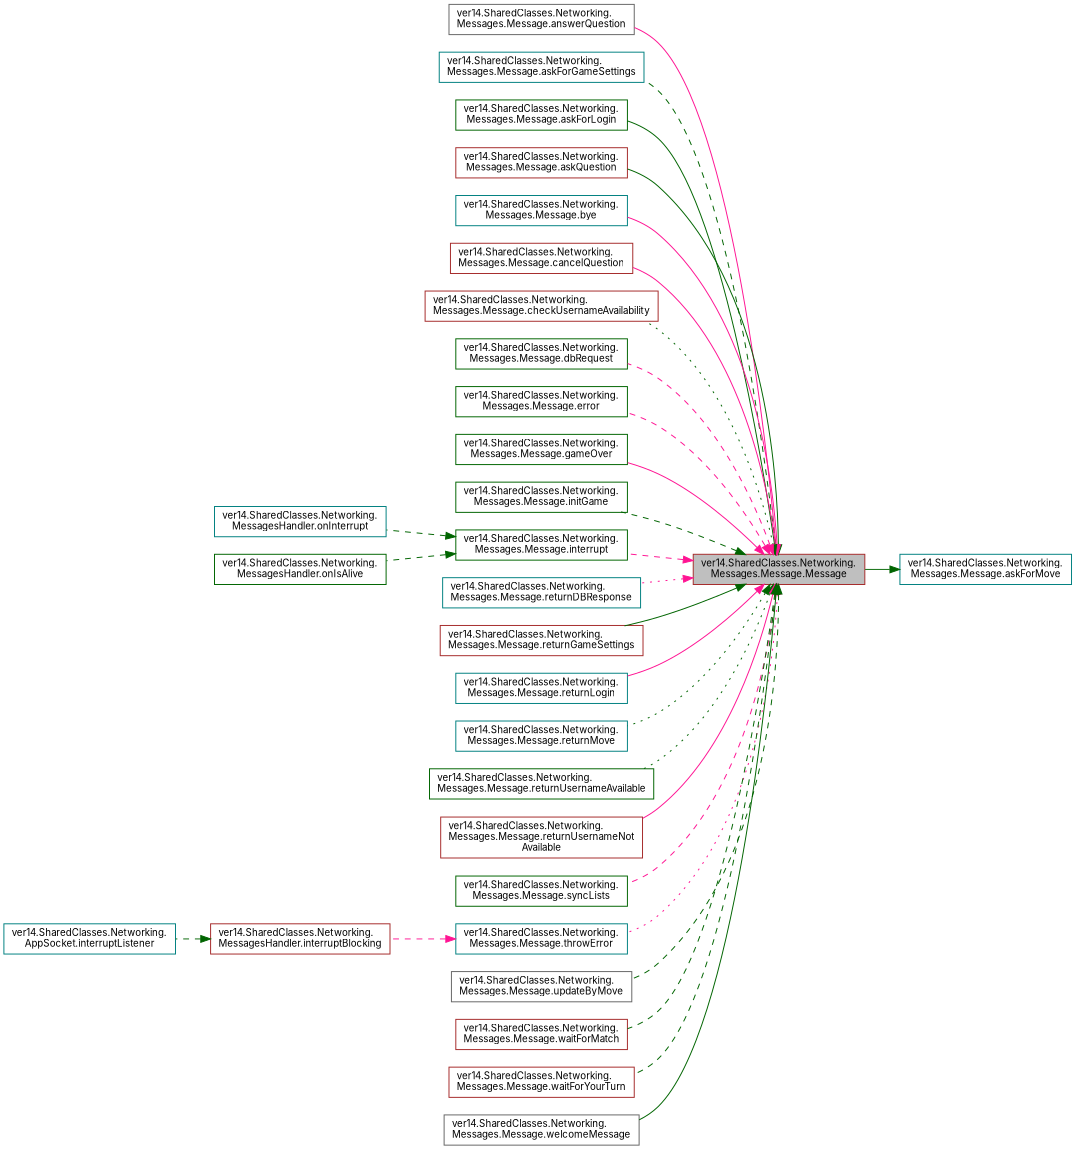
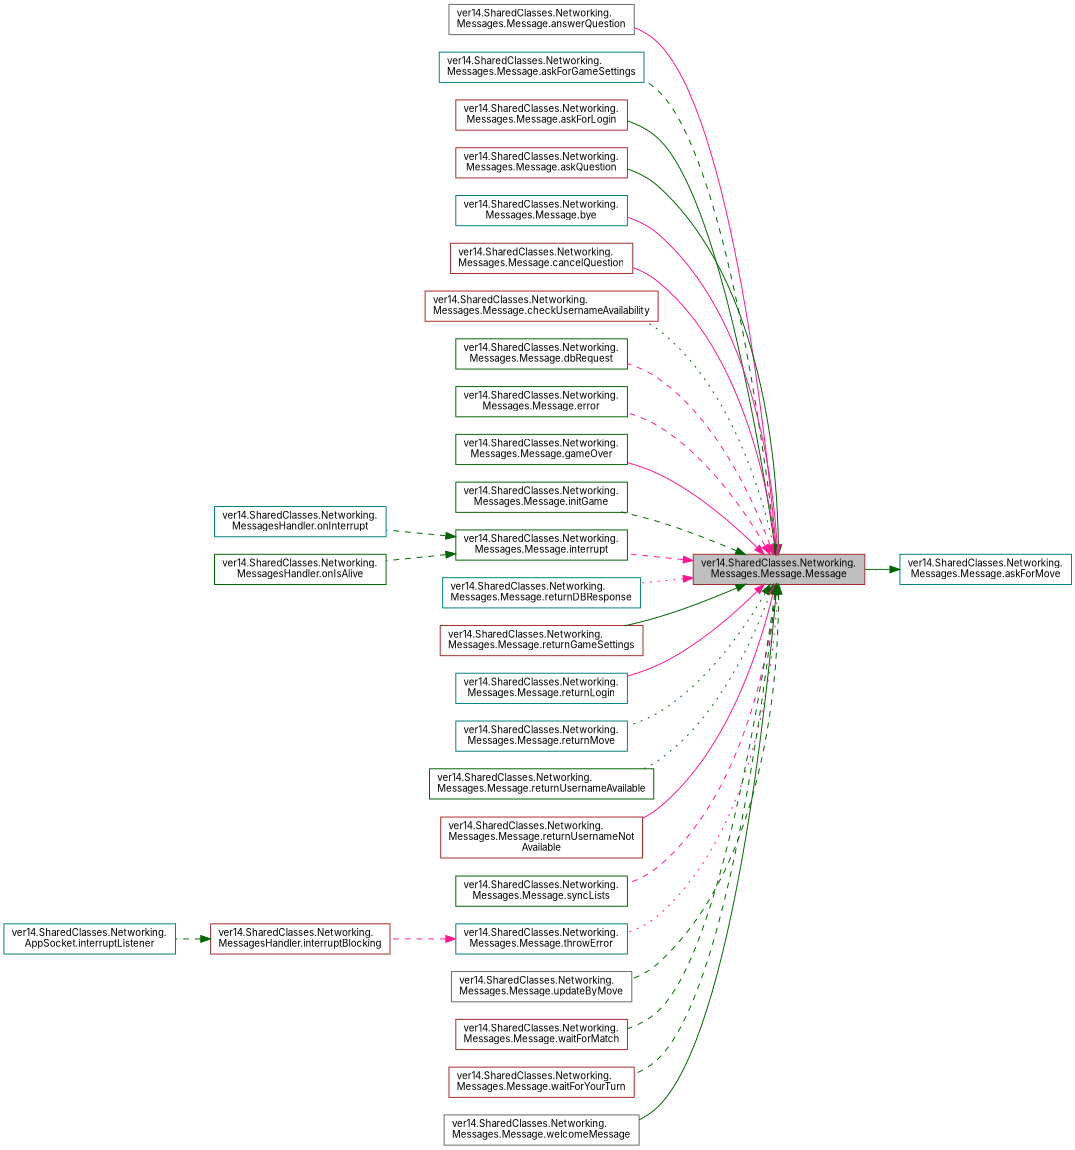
node "ver14.SharedClasses.Networking. Messages.Message.askForLogin": color darkgreen -> brown
